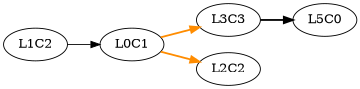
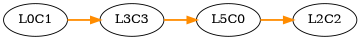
edge "L3C3" -> "L5C0": color black -> darkorange
node "L1C2": removed
edge "L0C1" -> "L2C2": now "L5C0" -> "L2C2"
